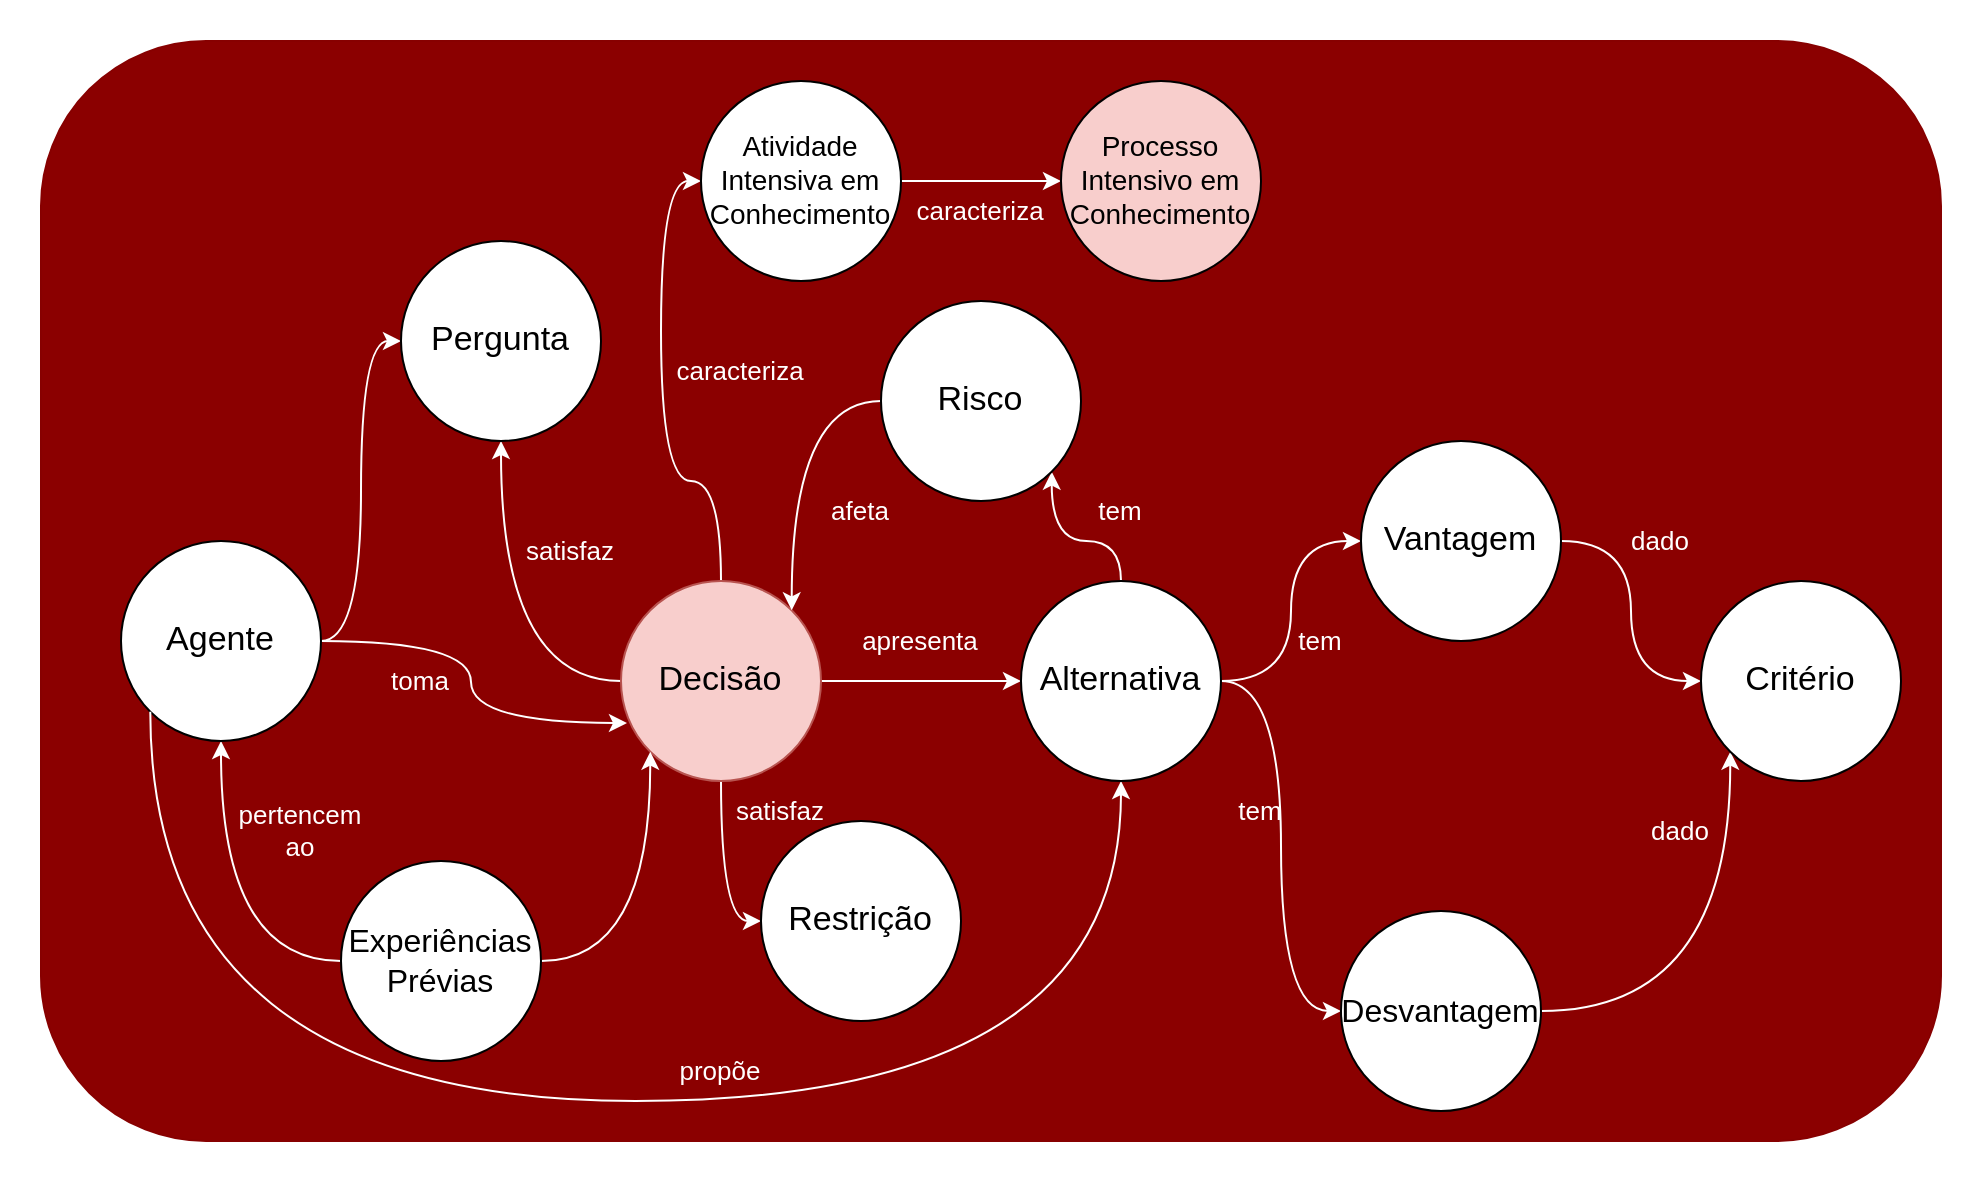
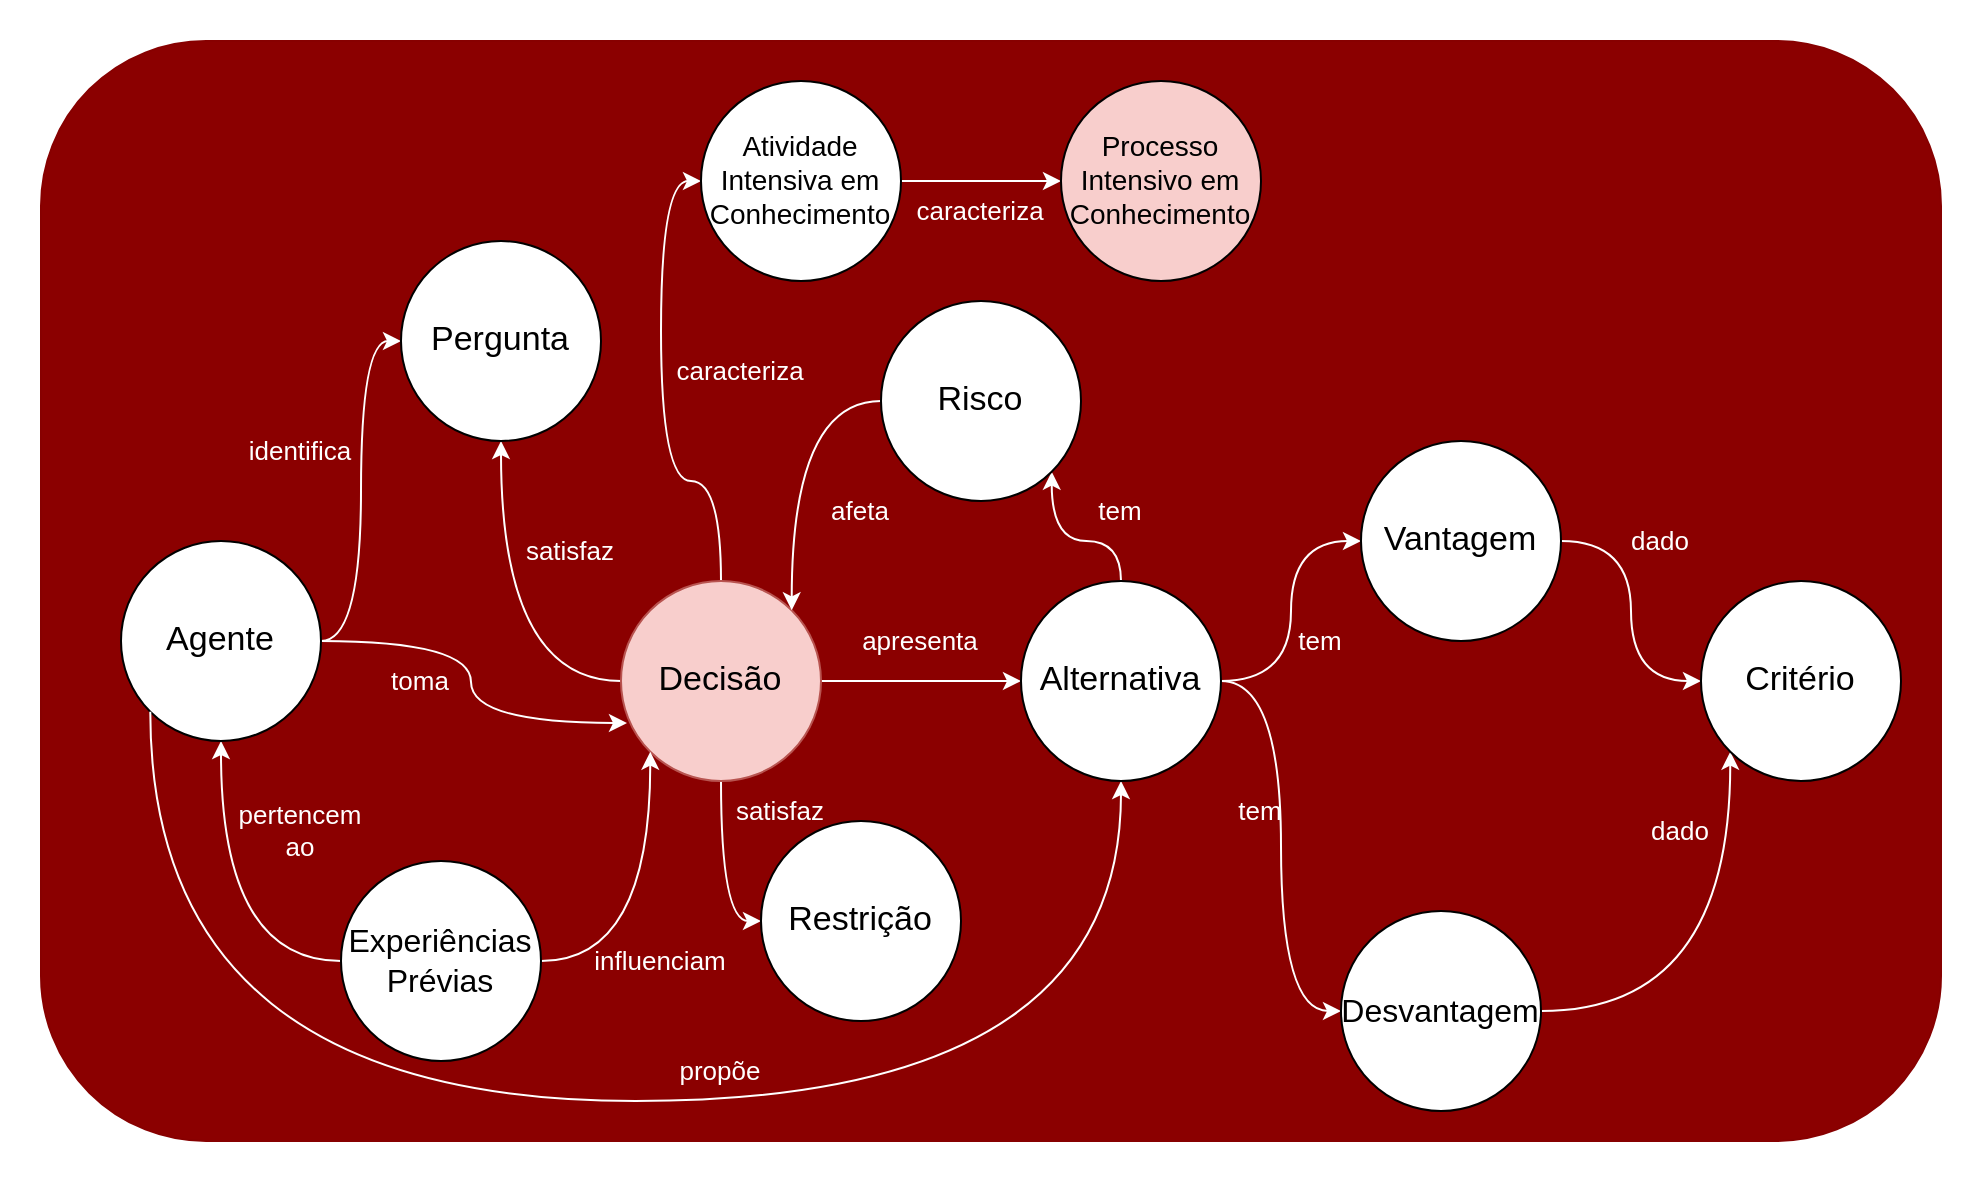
node "identifica": added
node "influenciam": added
